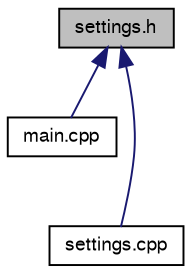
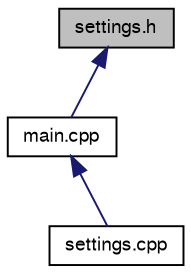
edge "settings.cpp" -> "settings.h": now "settings.cpp" -> "main.cpp"
